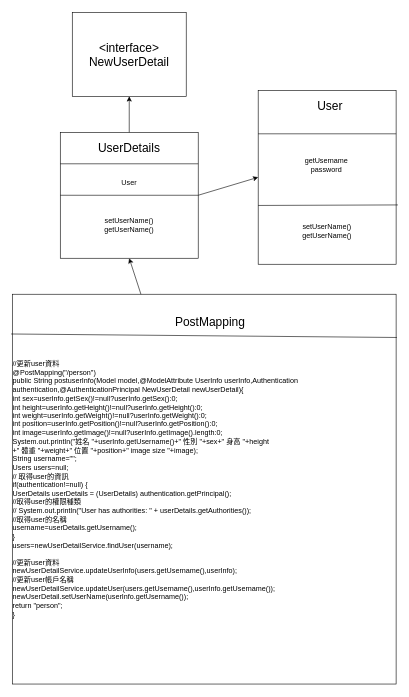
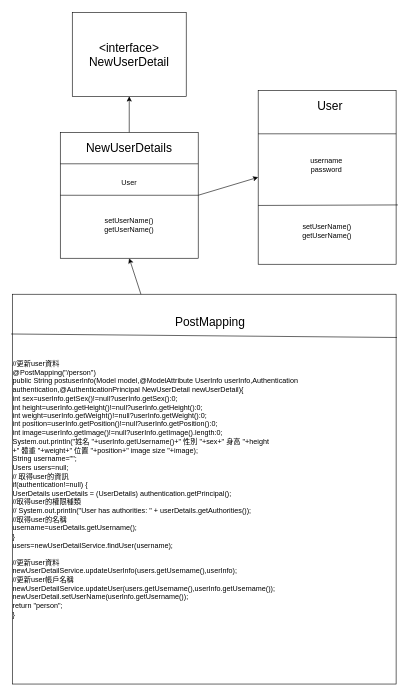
node "UserDetails": label "UserDetails" -> "NewUserDetails"
node "getUsername password": label "getUsername password" -> "username password"
